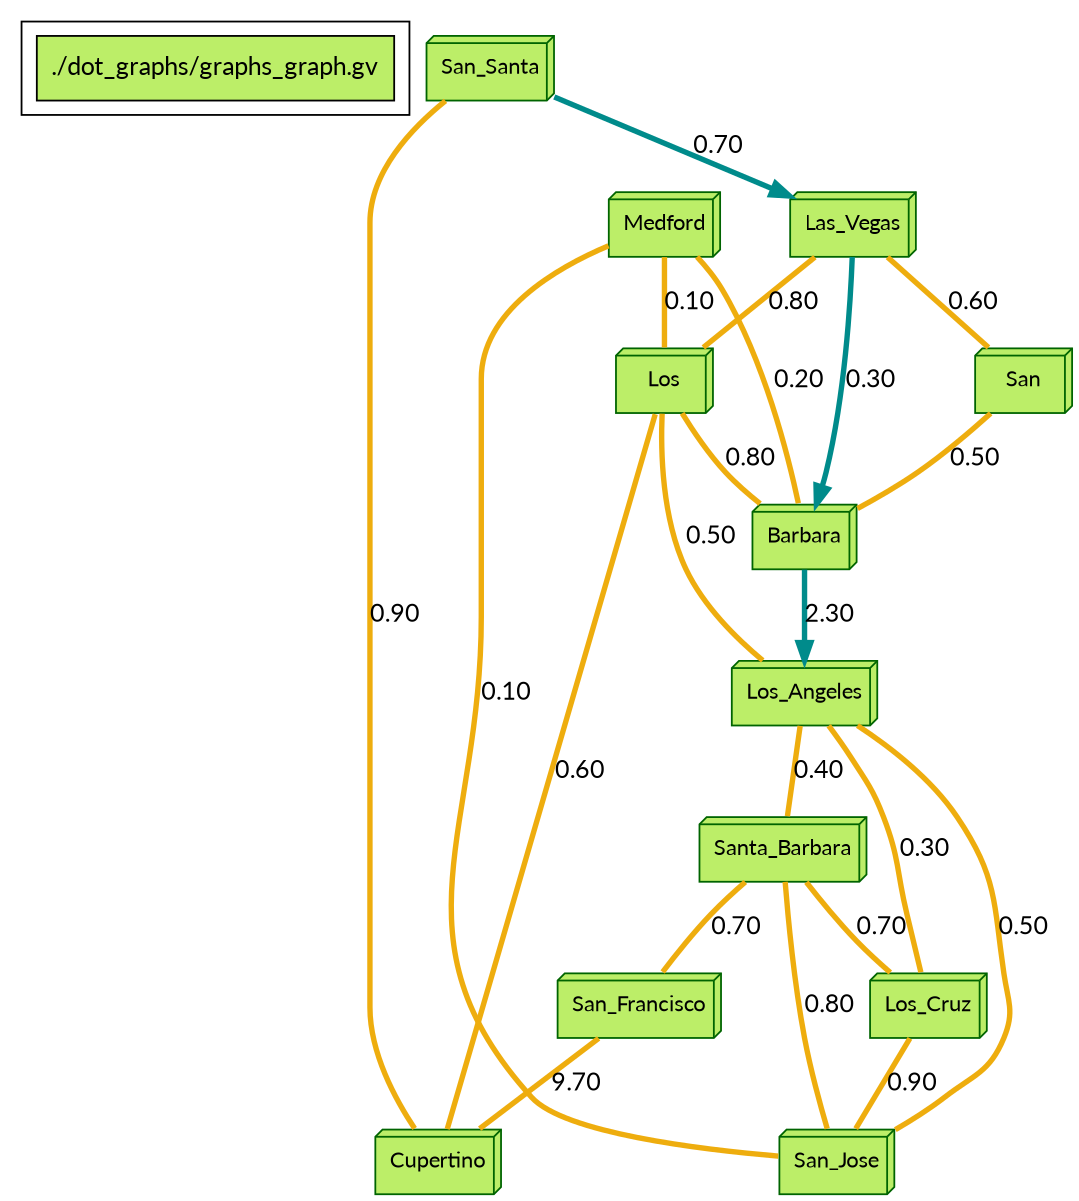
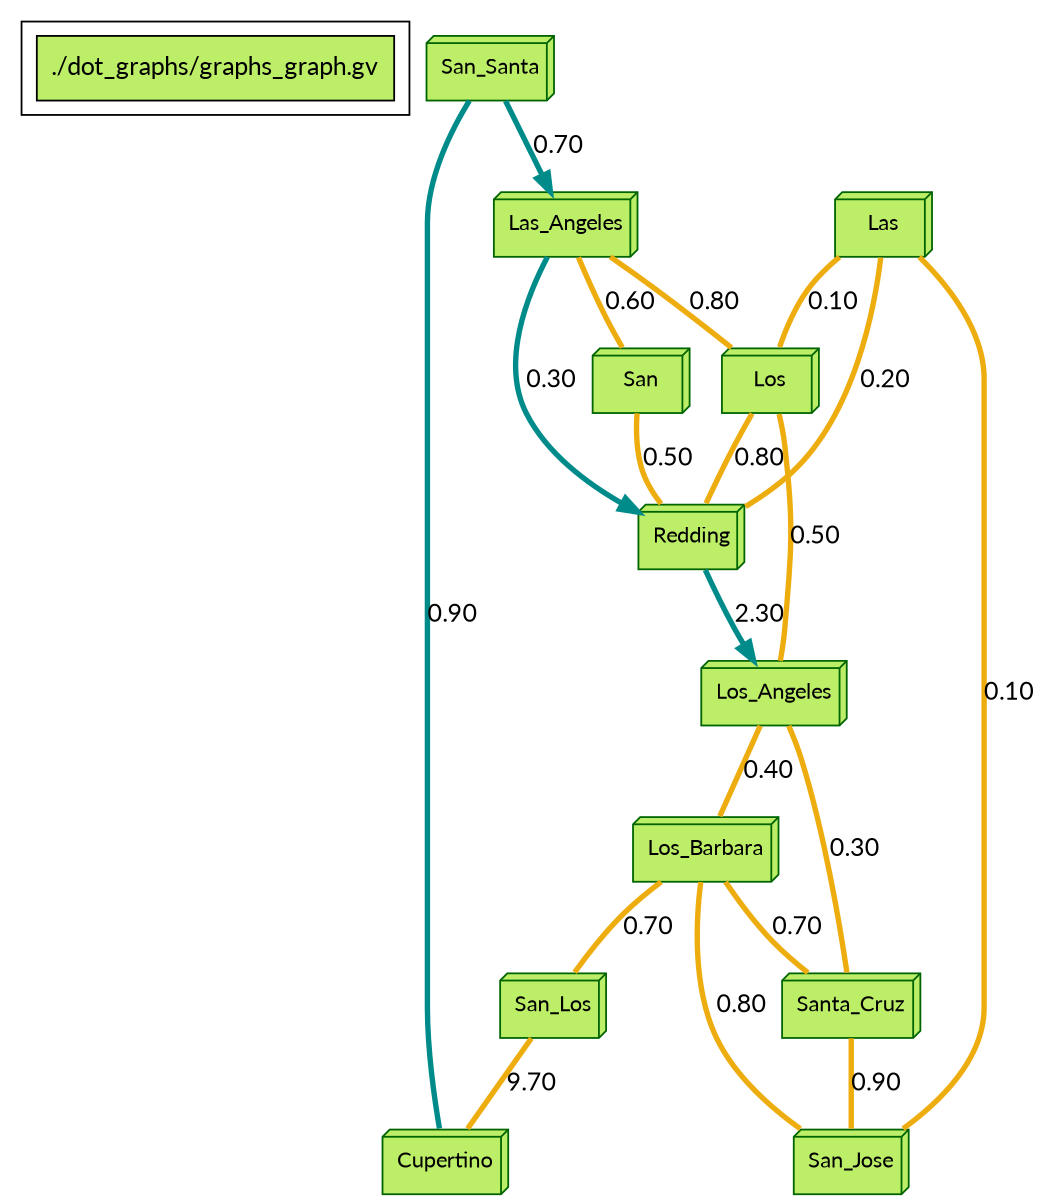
node "Medford": label "Medford" -> "Las"
node "Las_Vegas": label "Las_Vegas" -> "Las_Angeles"
node "Barbara": label "Barbara" -> "Redding"
edge "San_Santa" -> "Cupertino": color darkgoldenrod2 -> darkcyan
edge "Cupertino" -> "Los": removed, label "0.60"
node "Santa_Barbara": label "Santa_Barbara" -> "Los_Barbara"
edge "Los_Angeles" -> "San_Jose": removed, label "0.50"
node "San_Francisco": label "San_Francisco" -> "San_Los"
node "Los_Cruz": label "Los_Cruz" -> "Santa_Cruz"
